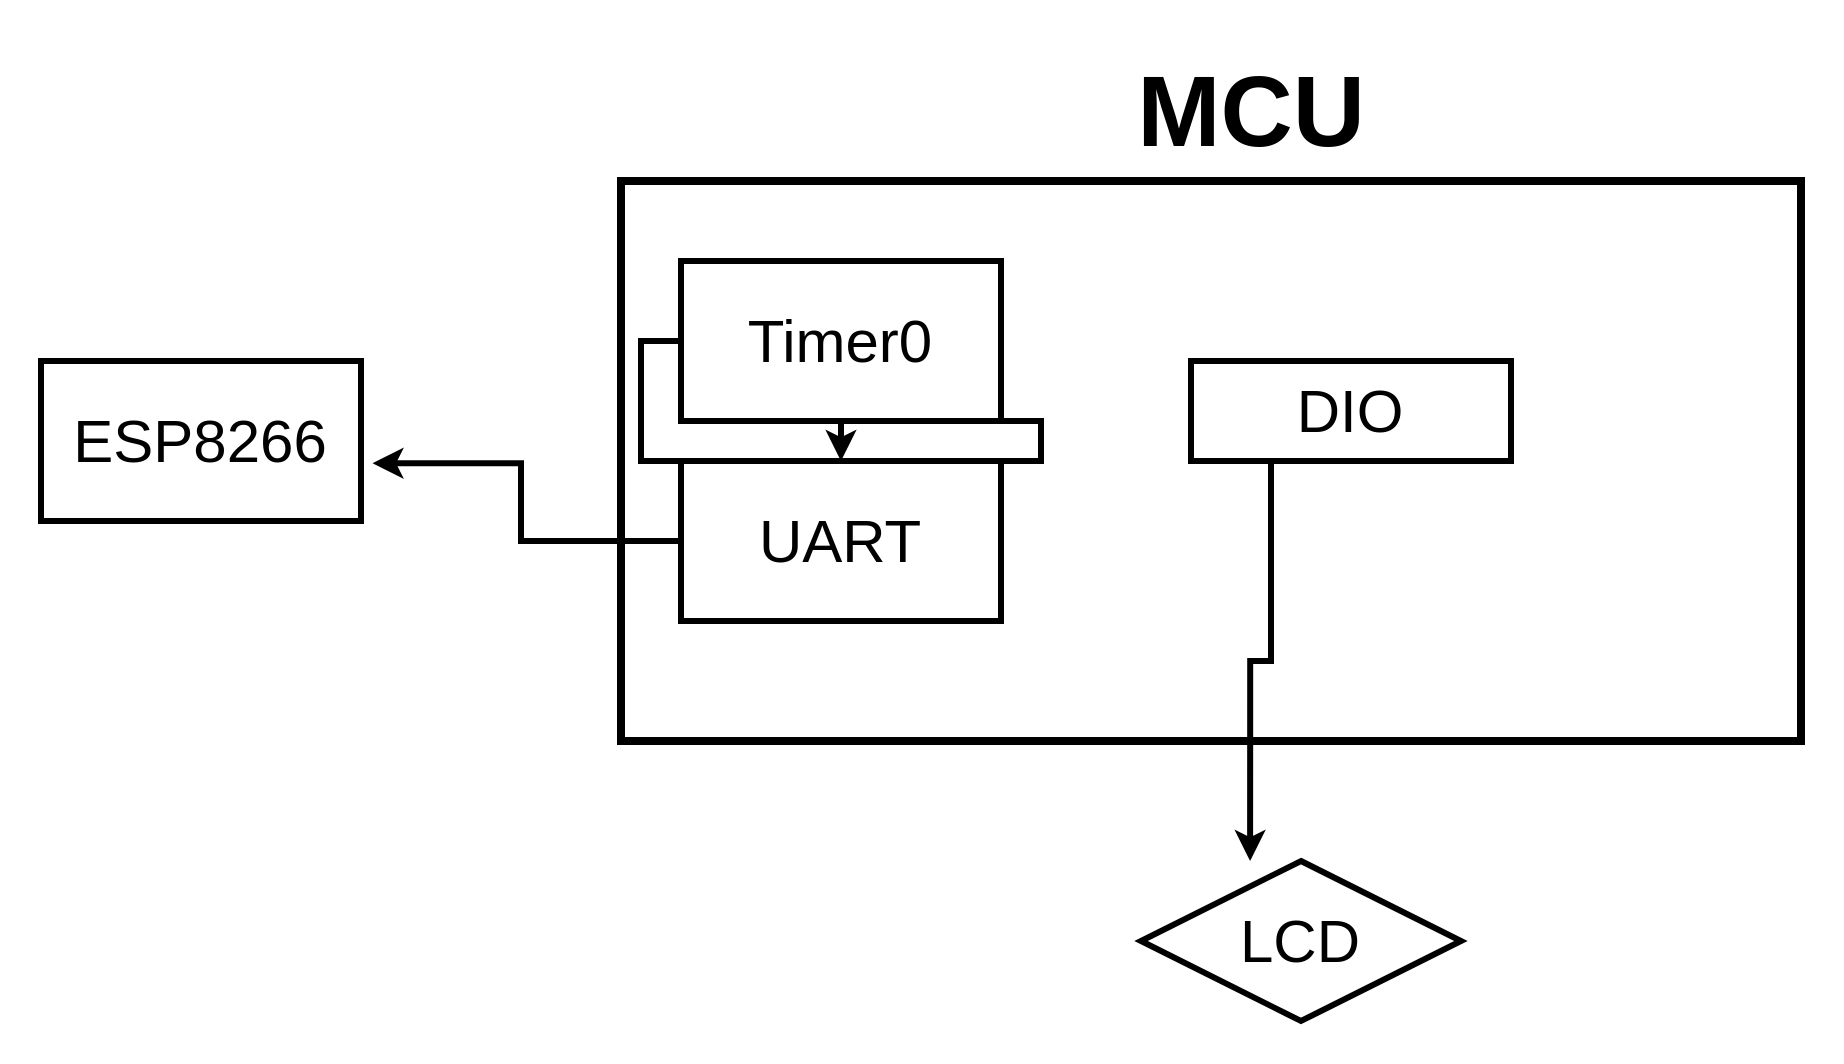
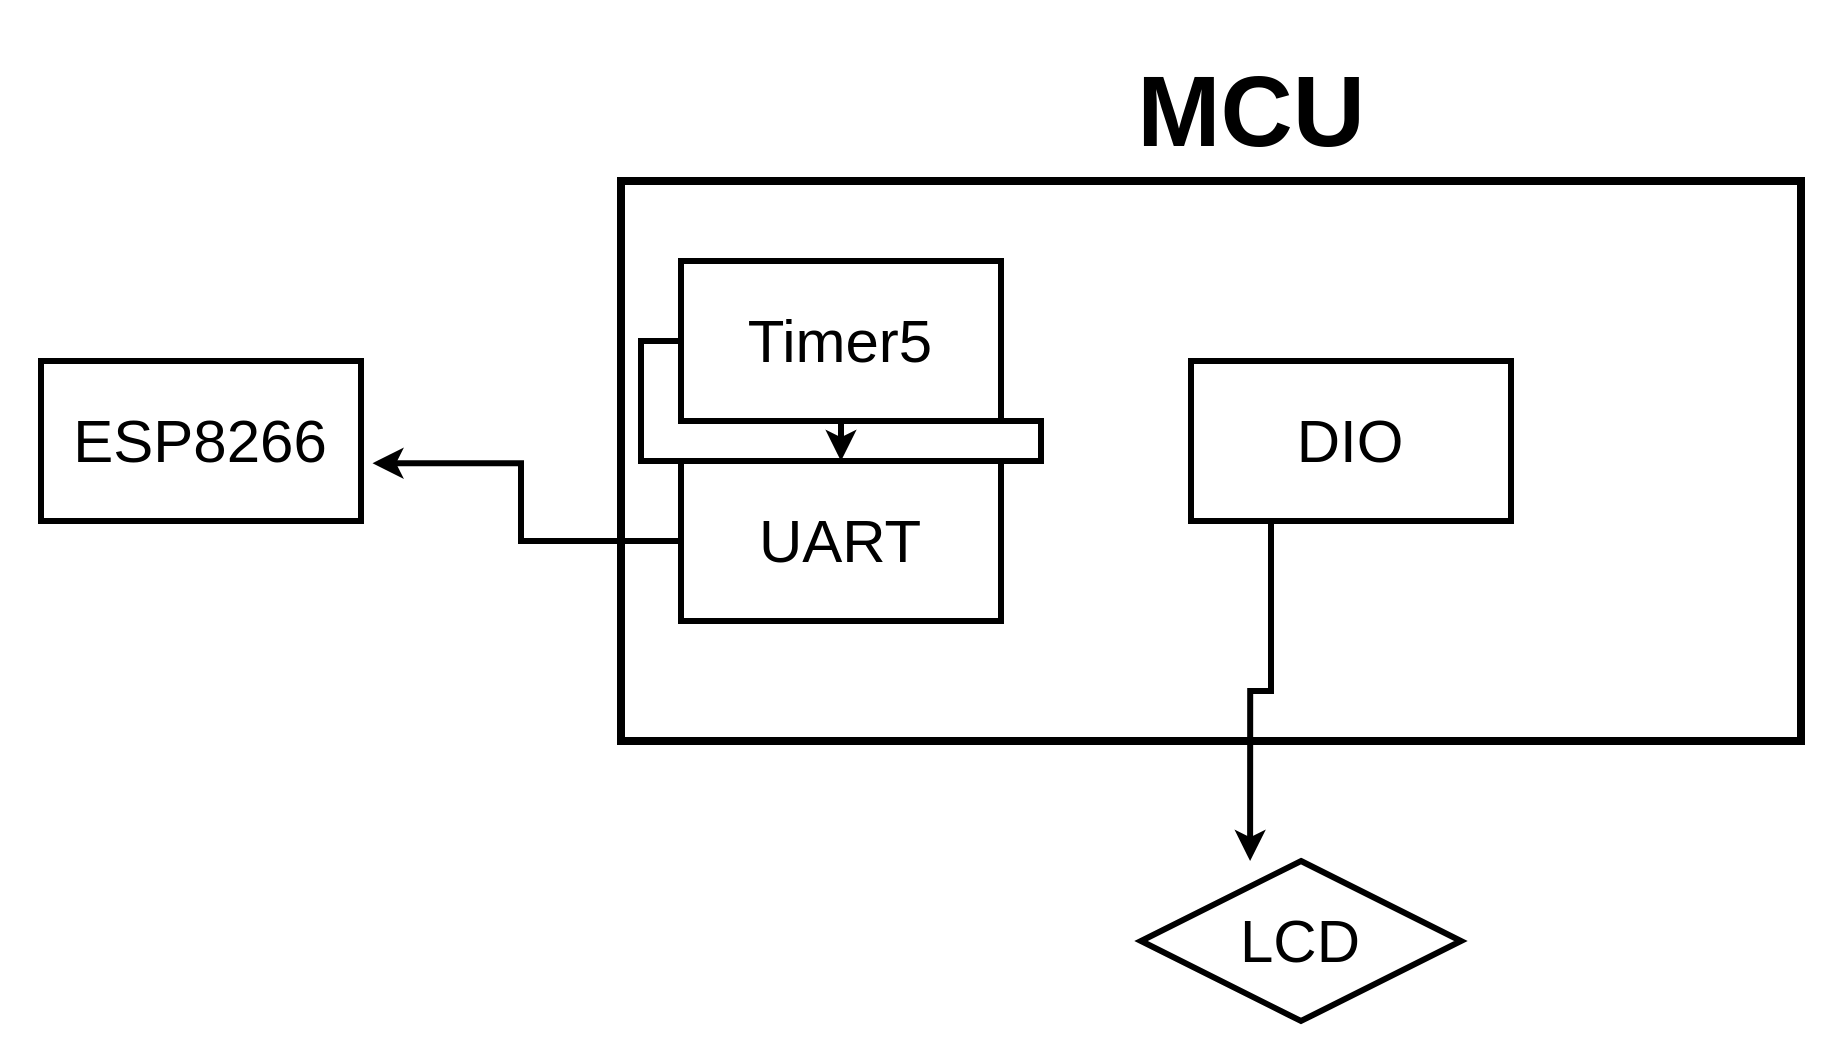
node "Timer0": label "Timer0" -> "Timer5"
node "DIO": size 320x100 -> 320x160
